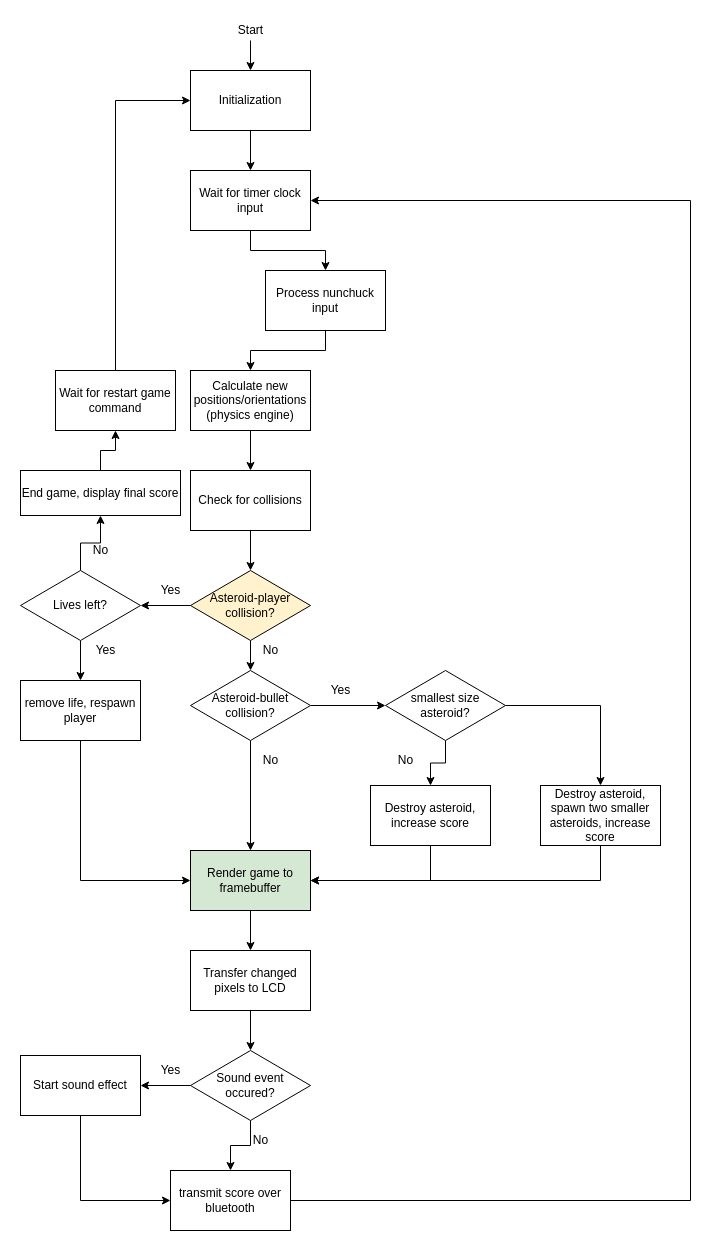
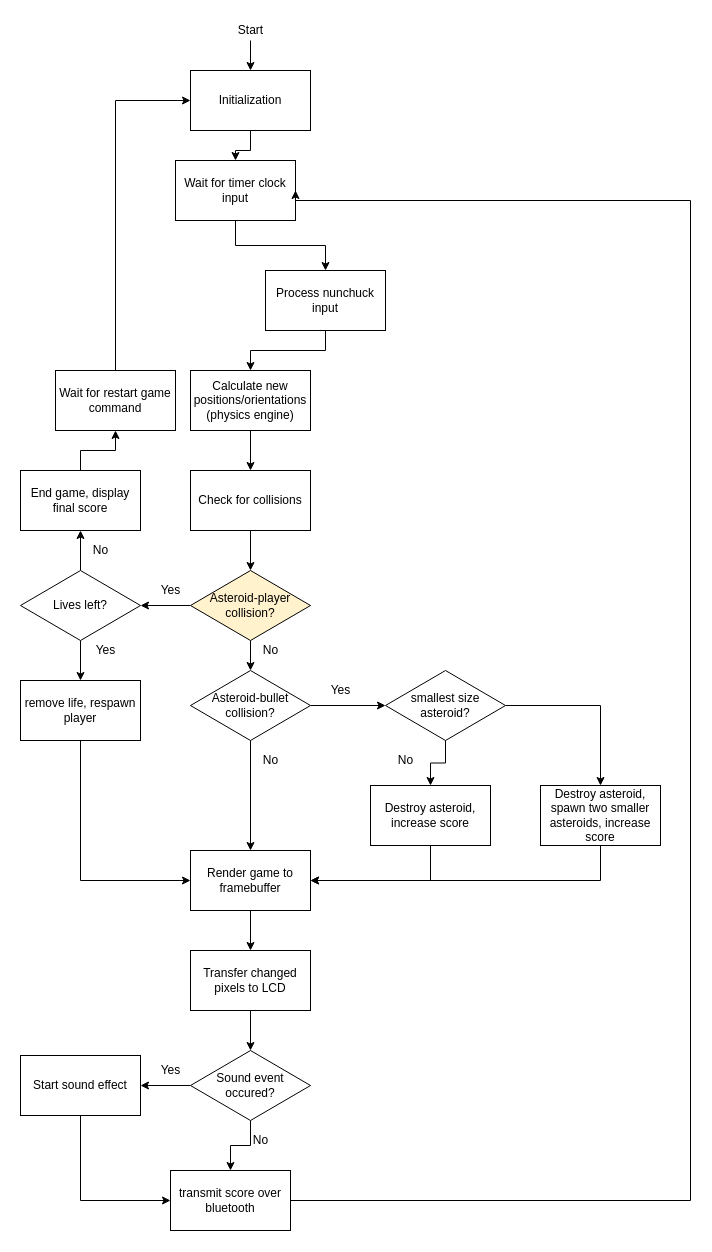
node "Wait for timer clock input": moved (251, 201) -> (236, 191)
node "End game, display final score": size 160x45 -> 120x60
node "Render game to framebuffer": fillcolor #d5e8d4 -> #ffffff
